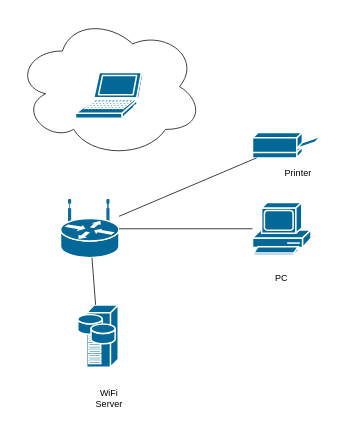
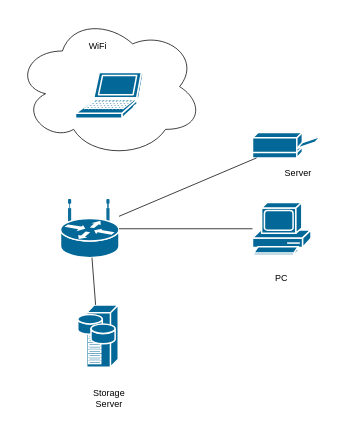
node "WiFi": added
node "Printer": label "Printer" -> "Server"
node "WiFi Server": label "WiFi Server" -> "Storage Server"
